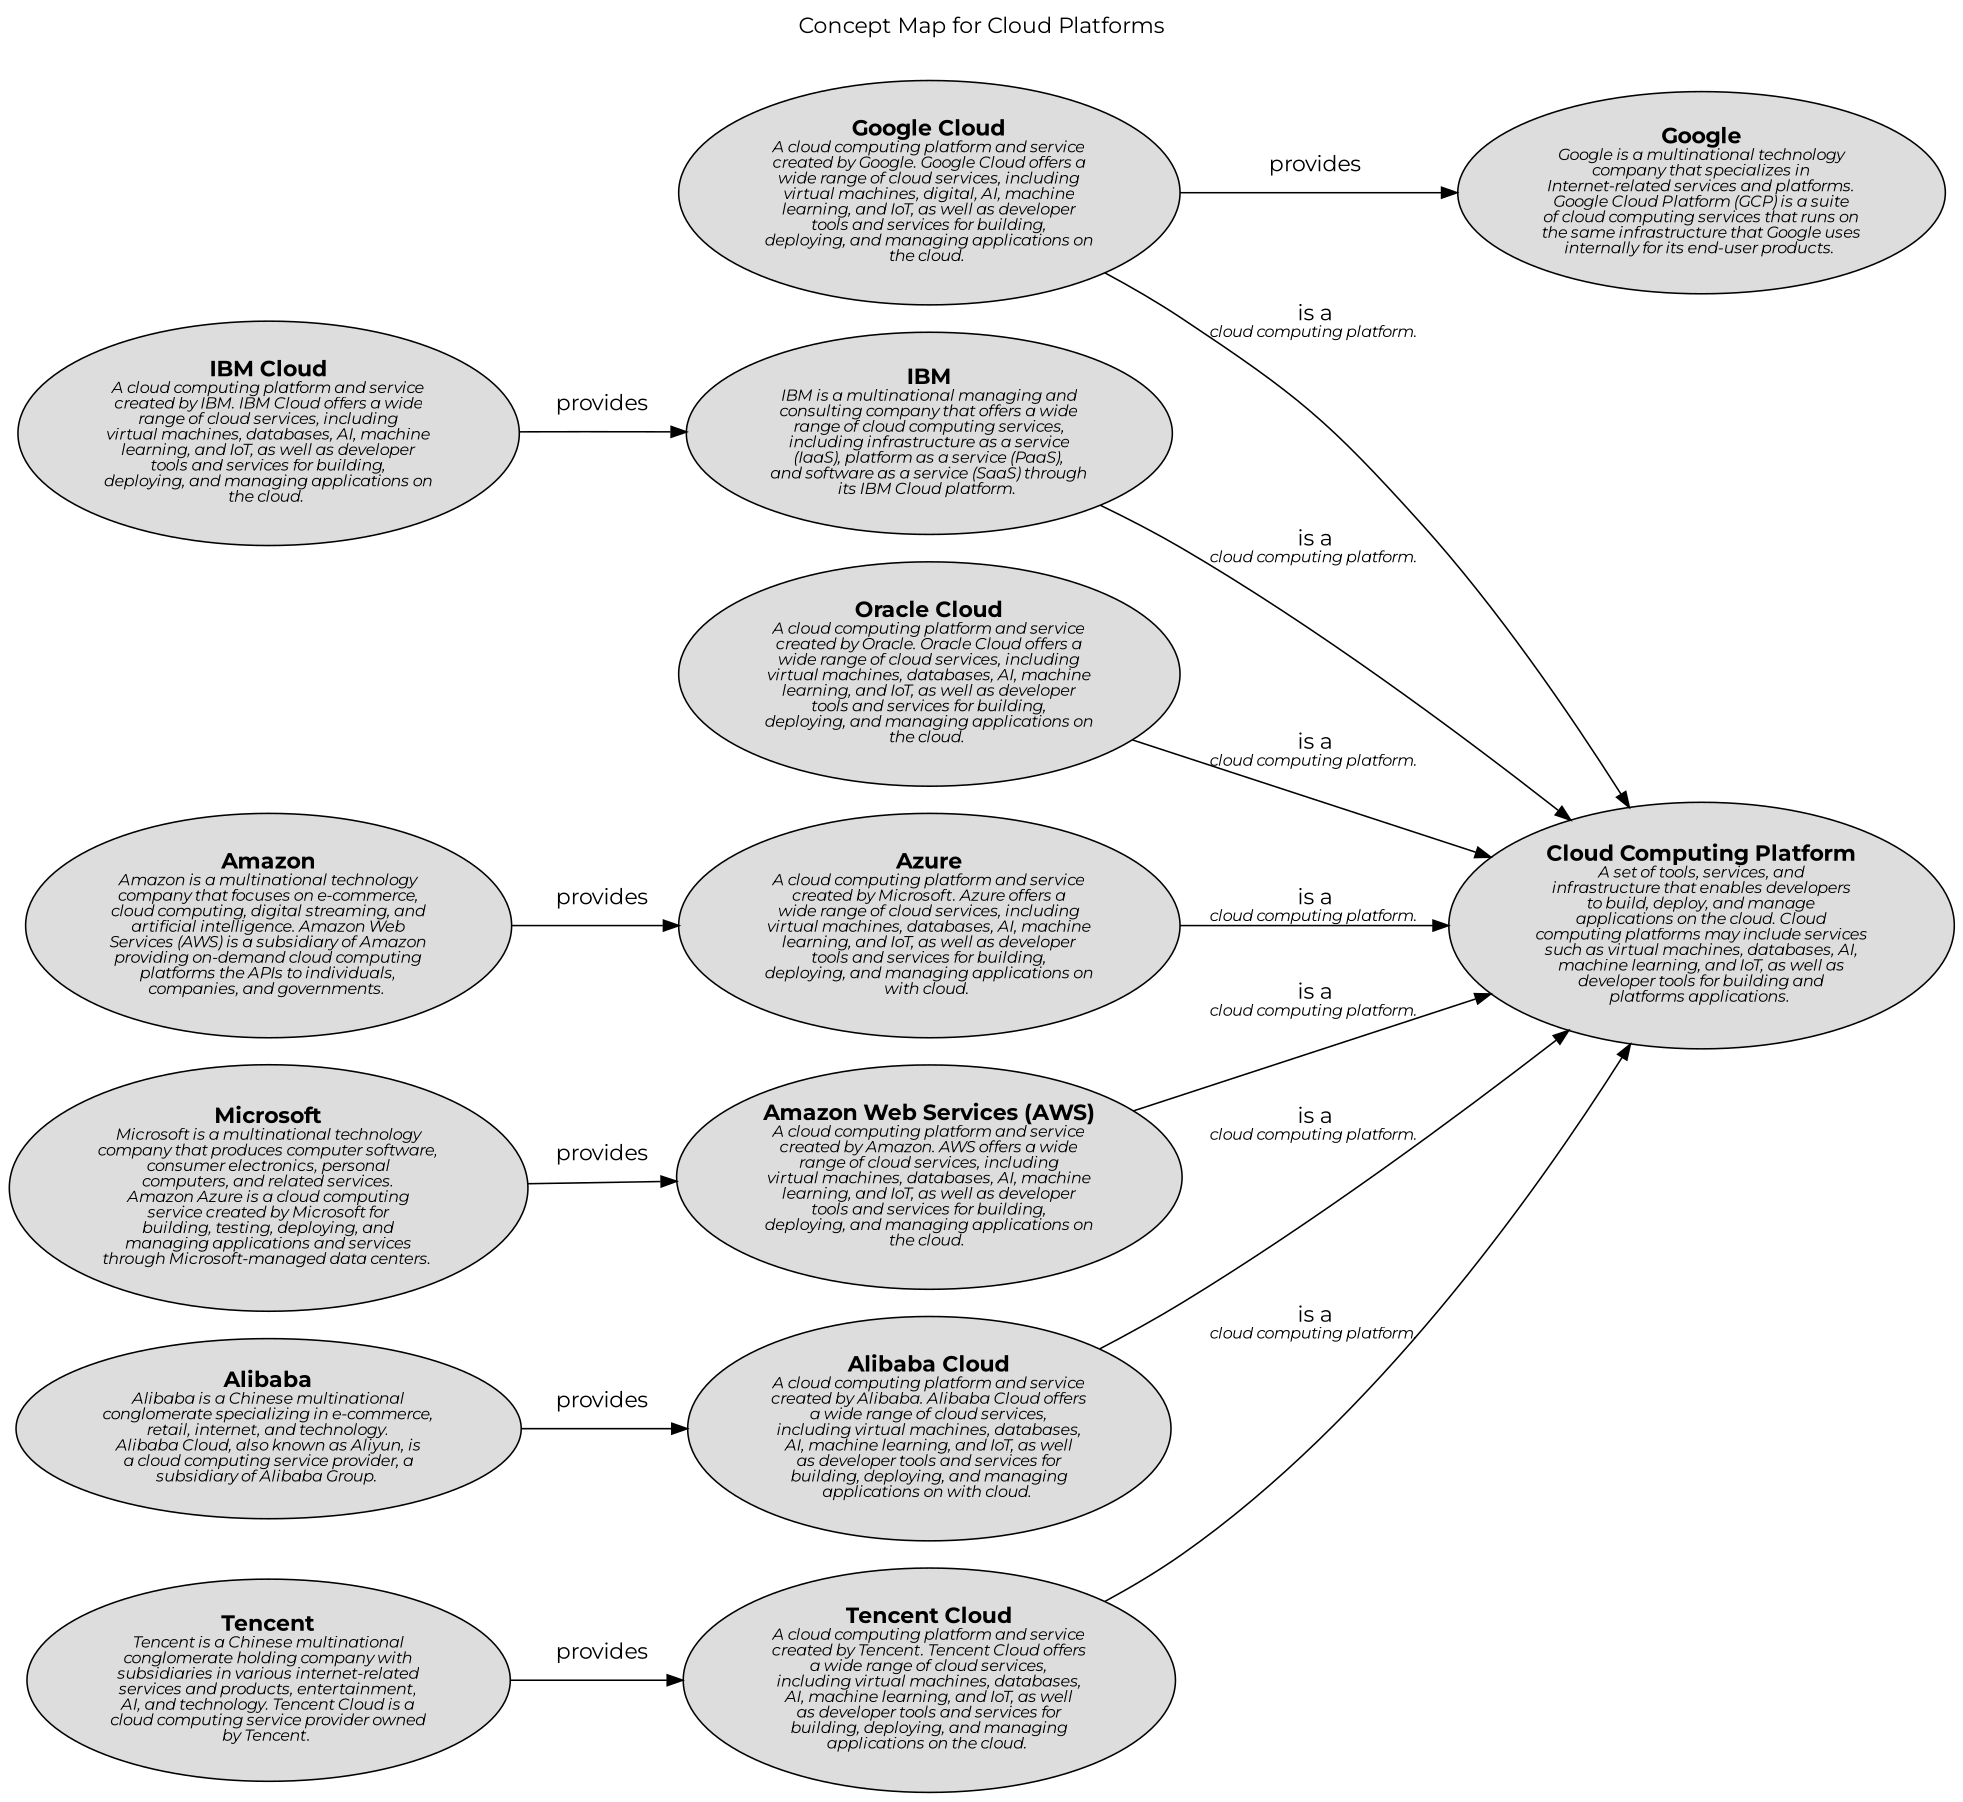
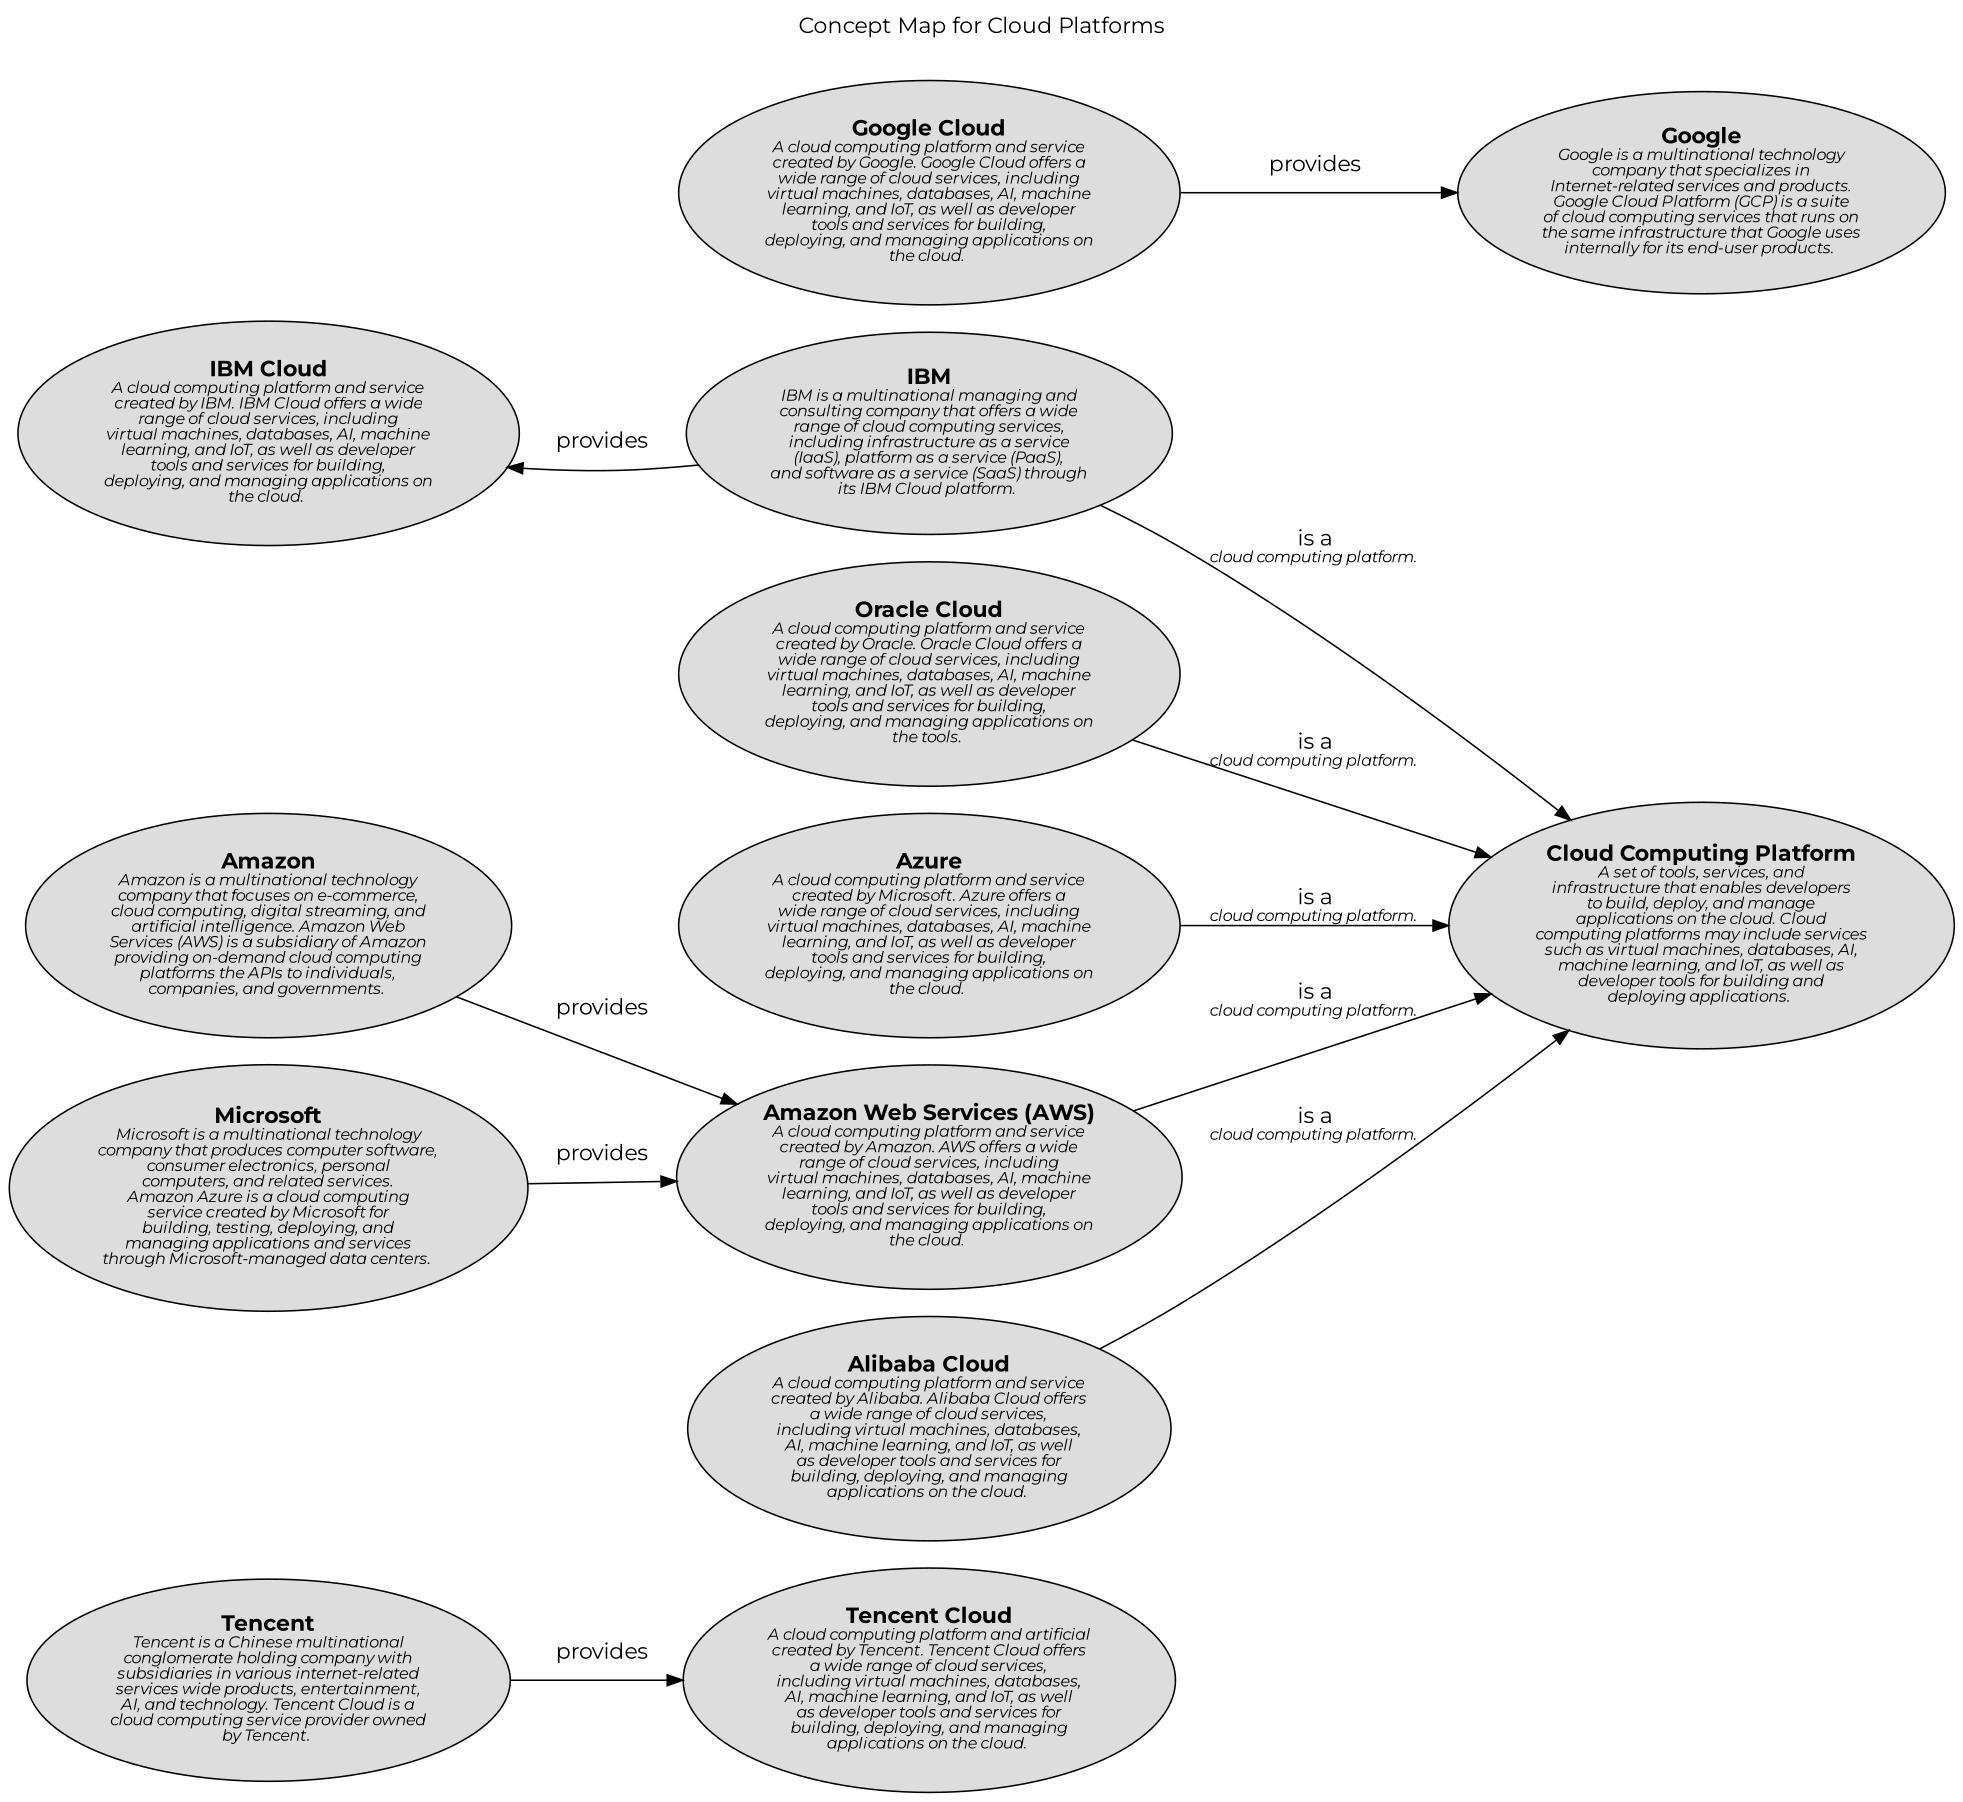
node "Google": text "Internet-related services and platforms." -> "Internet-related services and products."
node "Google Cloud": text "virtual machines, digital, AI, machine" -> "virtual machines, databases, AI, machine"
edge "IBM Cloud" -> "IBM": reversed
edge "Google Cloud" -> "Cloud Computing Platform": removed, label "is a cloud computing platform."
node "Oracle Cloud": text "the cloud." -> "the tools."
edge "Amazon" -> "Azure": now "Amazon" -> "Amazon Web Services (AWS)"
node "Azure": text "with cloud." -> "the cloud."
node "Cloud Computing Platform": text "platforms applications." -> "deploying applications."
edge "Tencent Cloud" -> "Cloud Computing Platform": removed, label "is a cloud computing platform."
node "Alibaba": removed
node "Alibaba Cloud": text "applications on with cloud." -> "applications on the cloud."
node "Tencent Cloud": text "A cloud computing platform and service" -> "A cloud computing platform and artificial"
node "Tencent": text "services and products, entertainment," -> "services wide products, entertainment,"
